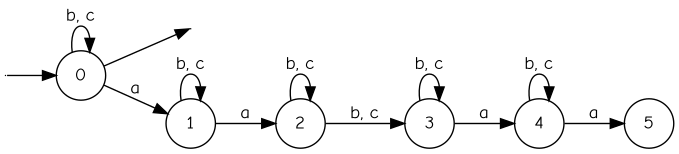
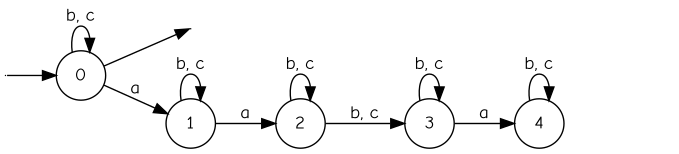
node "5": removed
